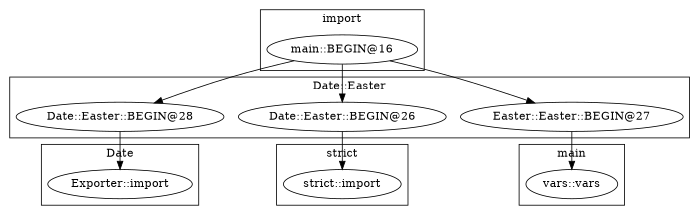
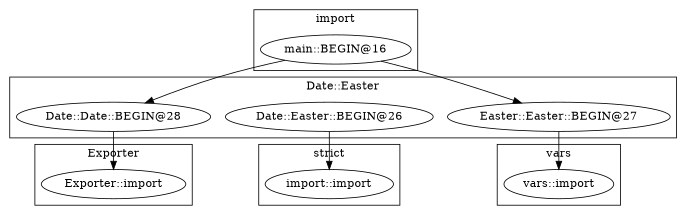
edge "main::BEGIN@16" -> "Date::Easter::BEGIN@26": removed
node "Date::Easter::BEGIN@28": label "Date::Easter::BEGIN@28" -> "Date::Date::BEGIN@28"
cluster "Date": label "Date" -> "Exporter"
cluster "main": label "main" -> "vars"
node "strict::import": label "strict::import" -> "import::import"
node "vars::vars": label "vars::vars" -> "vars::import"
